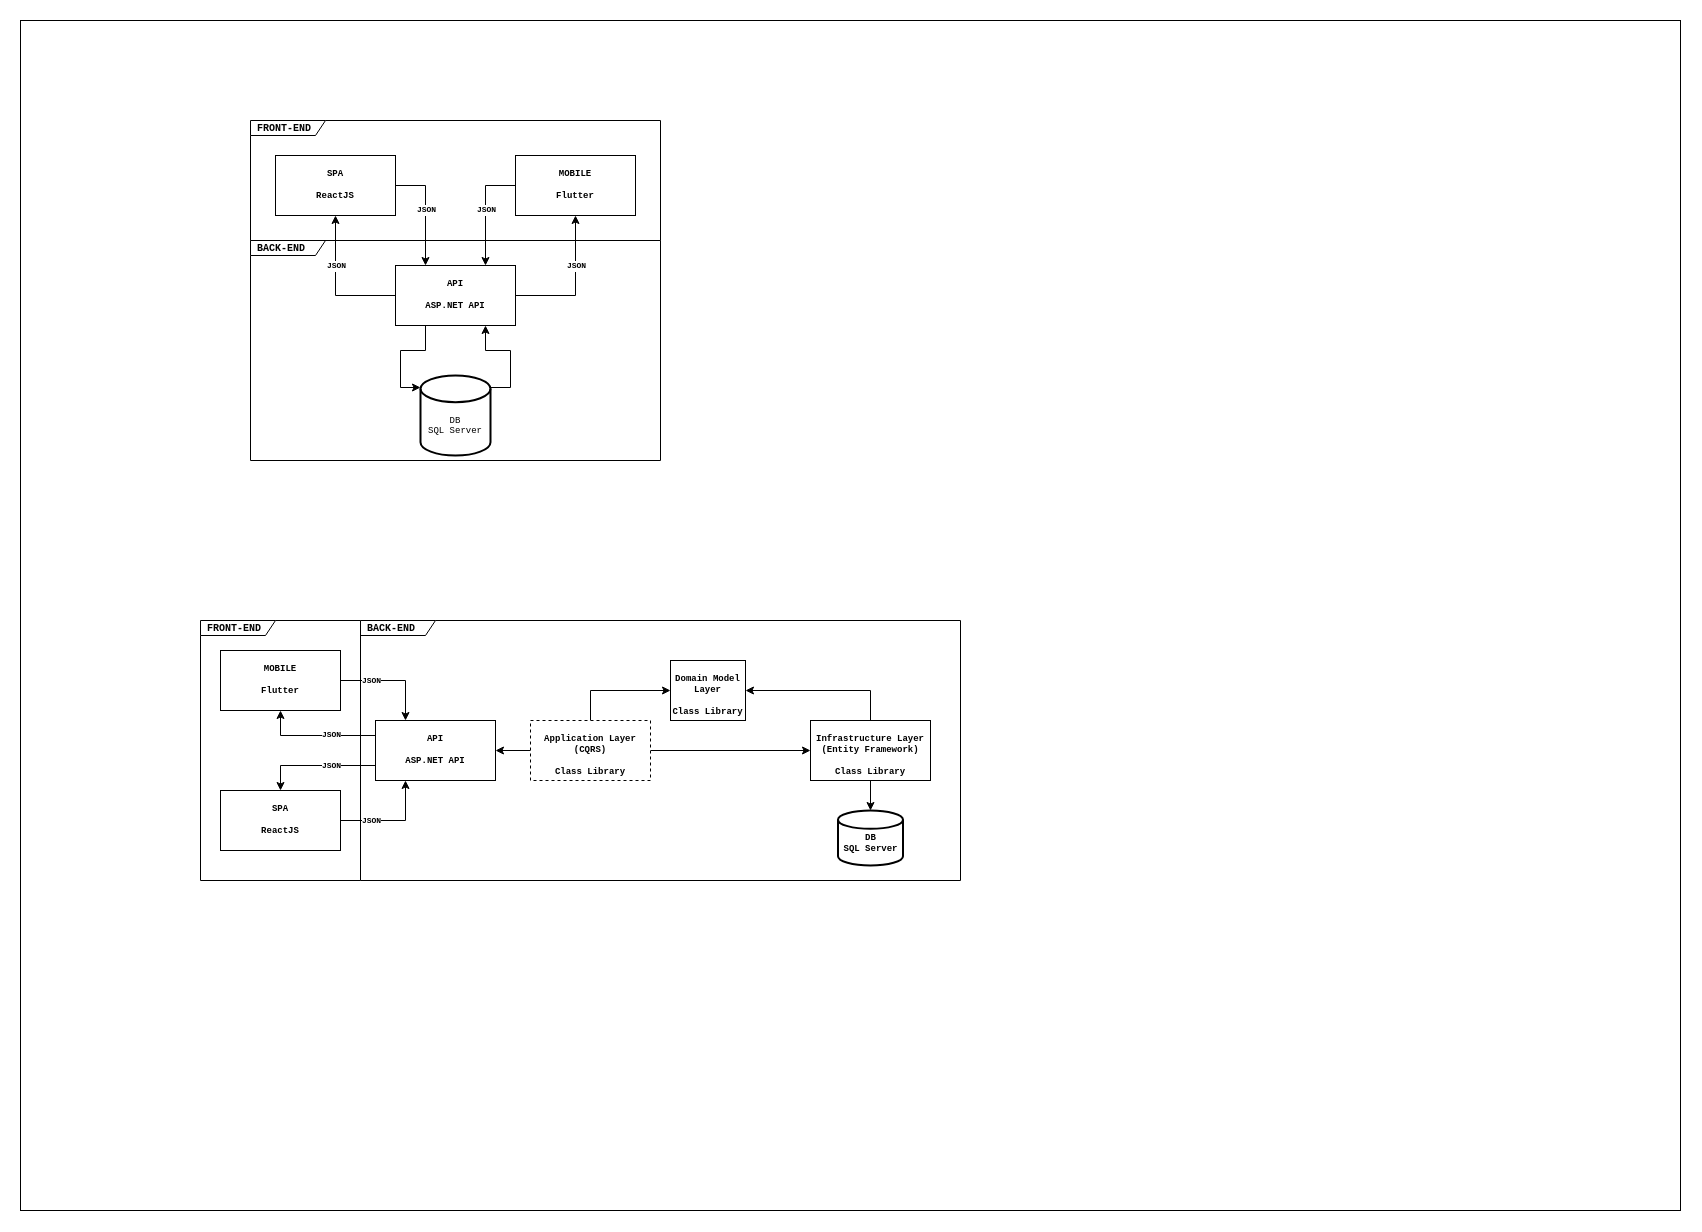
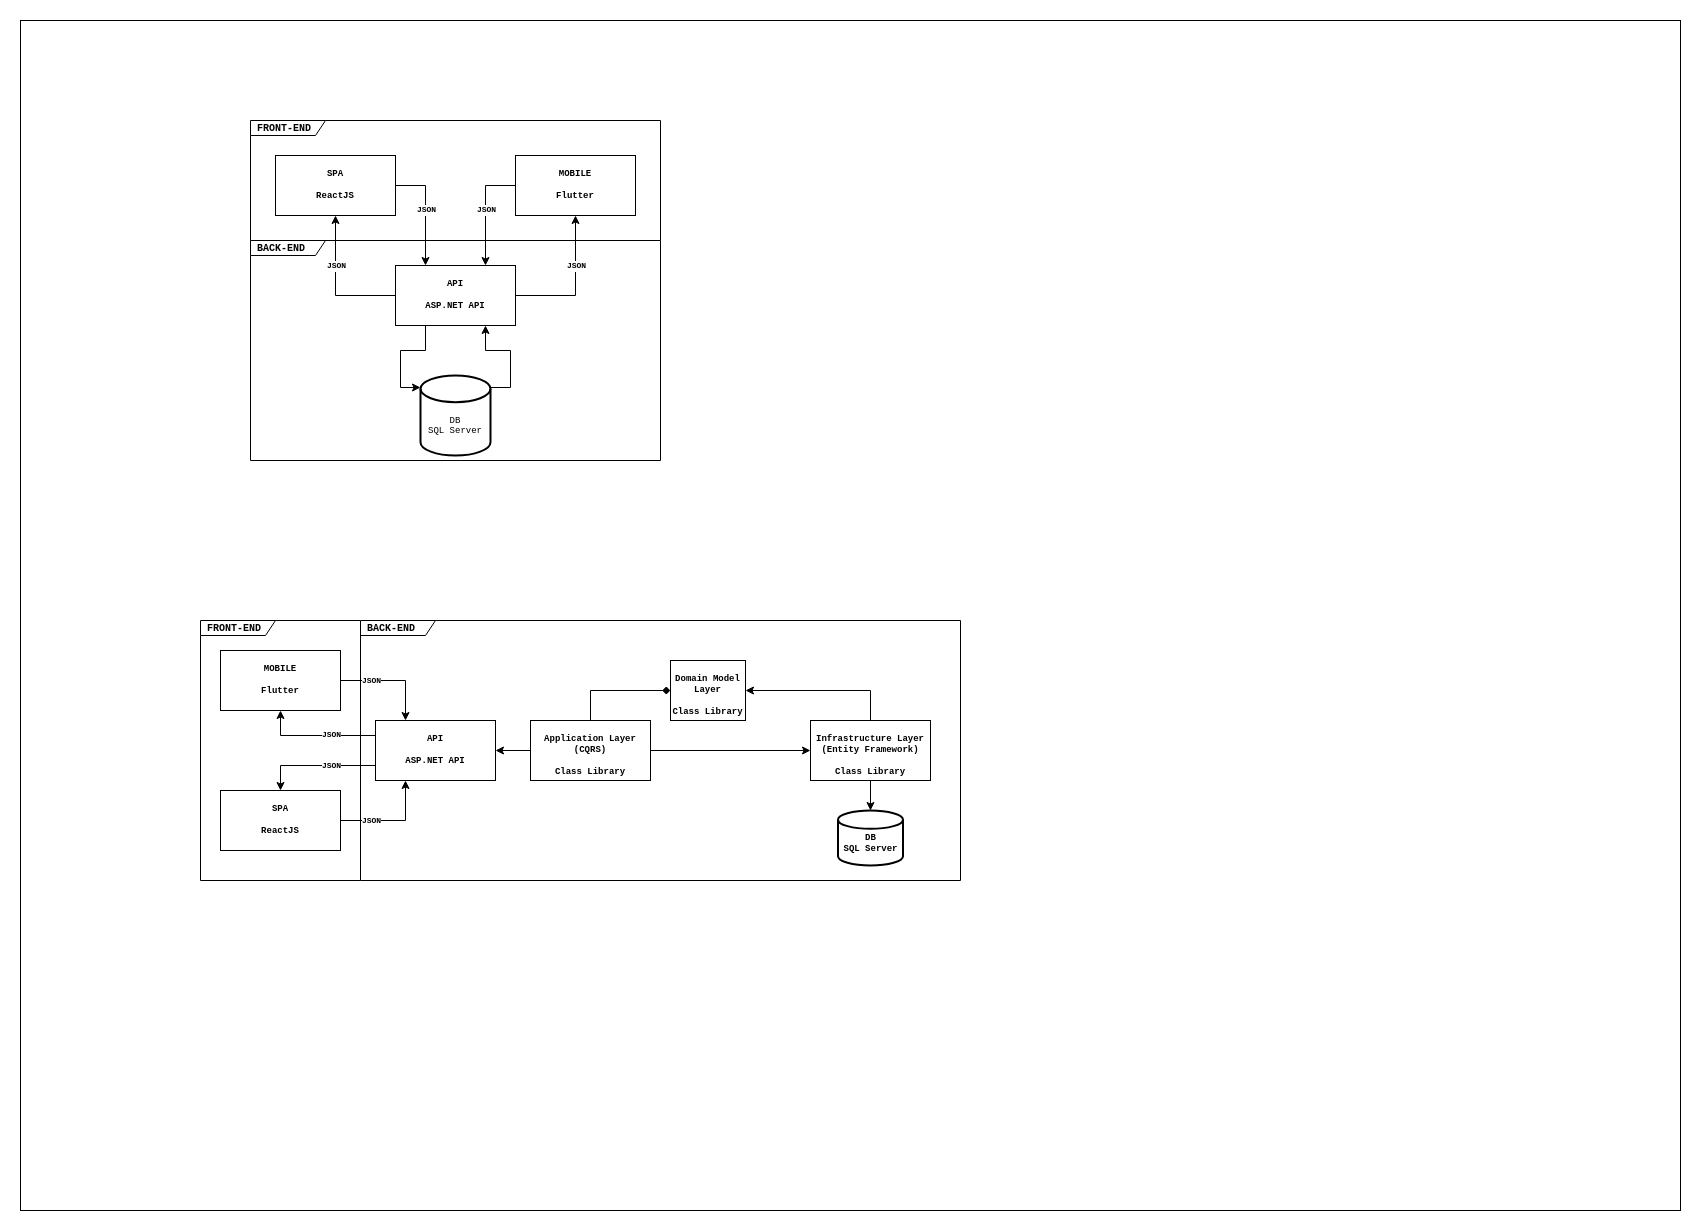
edge "Application Layer (CQRS) Class Library" -> "Domain Model Layer Class Library": arrowhead classic -> diamond
node "Application Layer (CQRS) Class Library": style dashed -> solid
